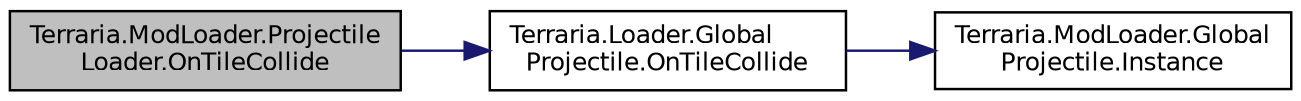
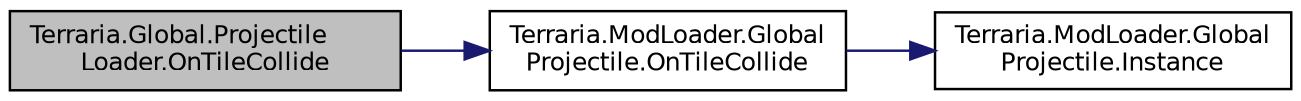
node "Terraria.ModLoader.Projectile Loader.OnTileCollide": label "Terraria.ModLoader.Projectile Loader.OnTileCollide" -> "Terraria.Global.Projectile Loader.OnTileCollide"
node "Terraria.Loader.Global Projectile.OnTileCollide": label "Terraria.Loader.Global Projectile.OnTileCollide" -> "Terraria.ModLoader.Global Projectile.OnTileCollide"
